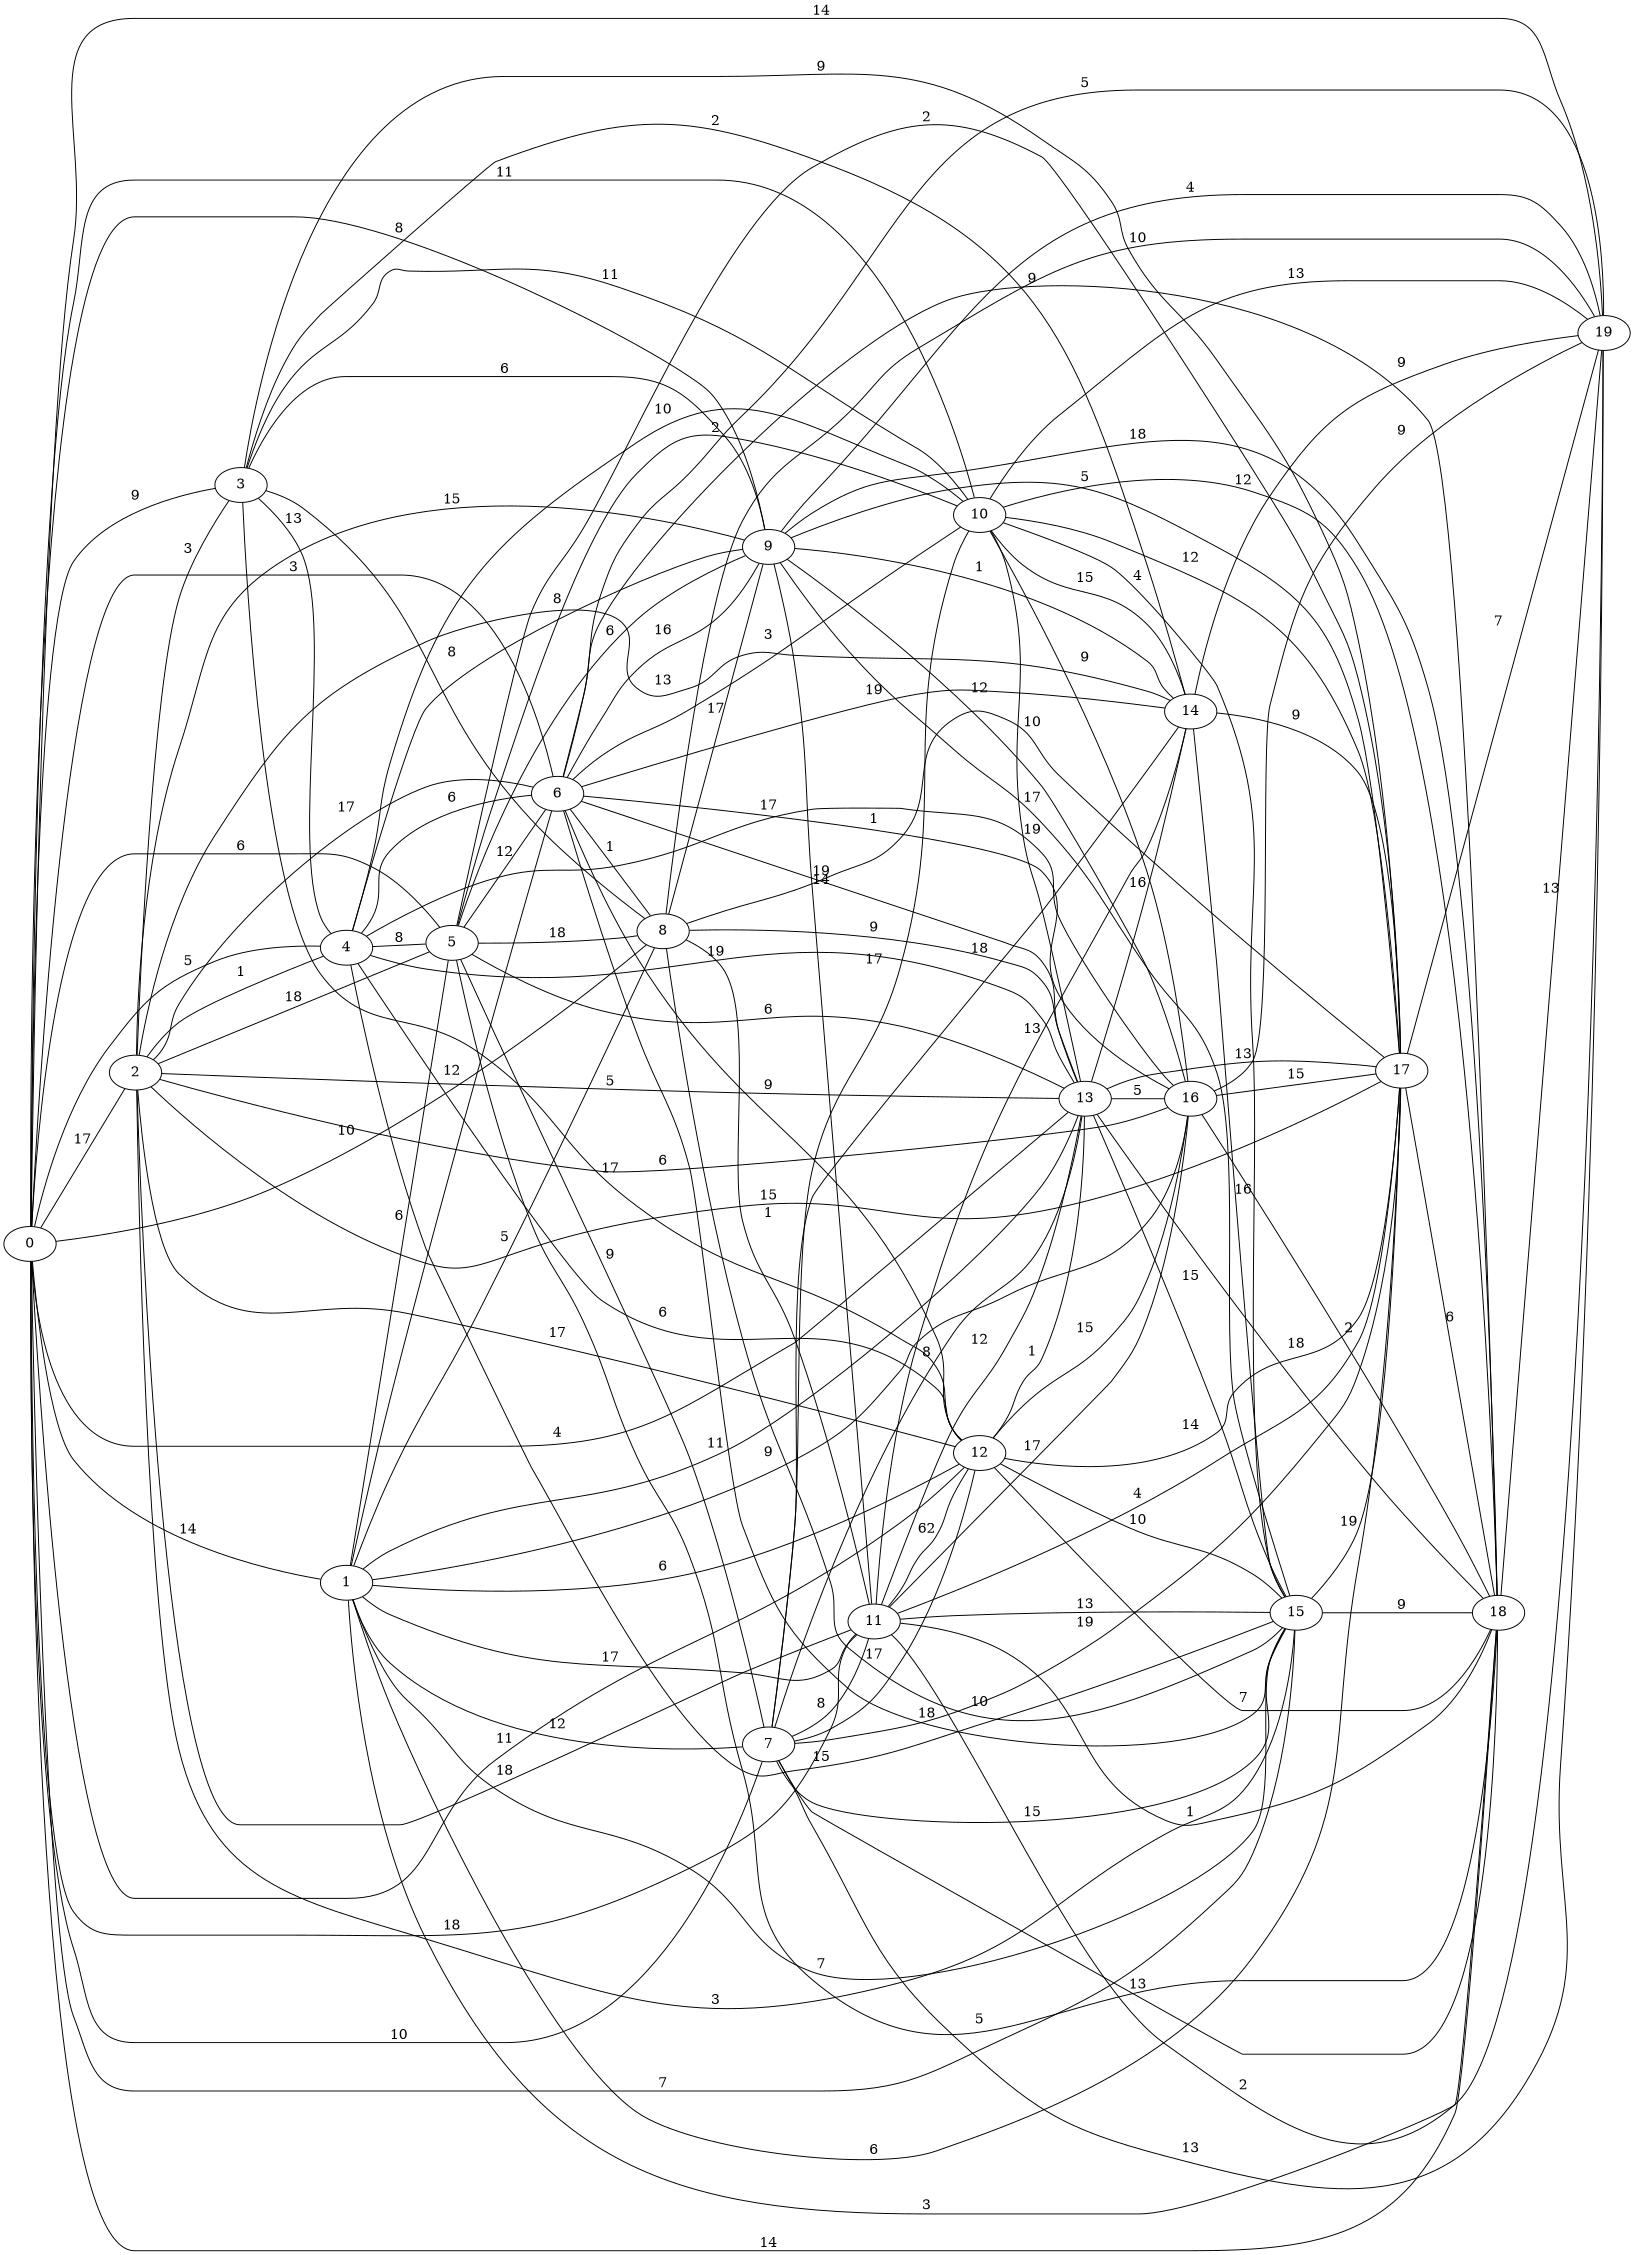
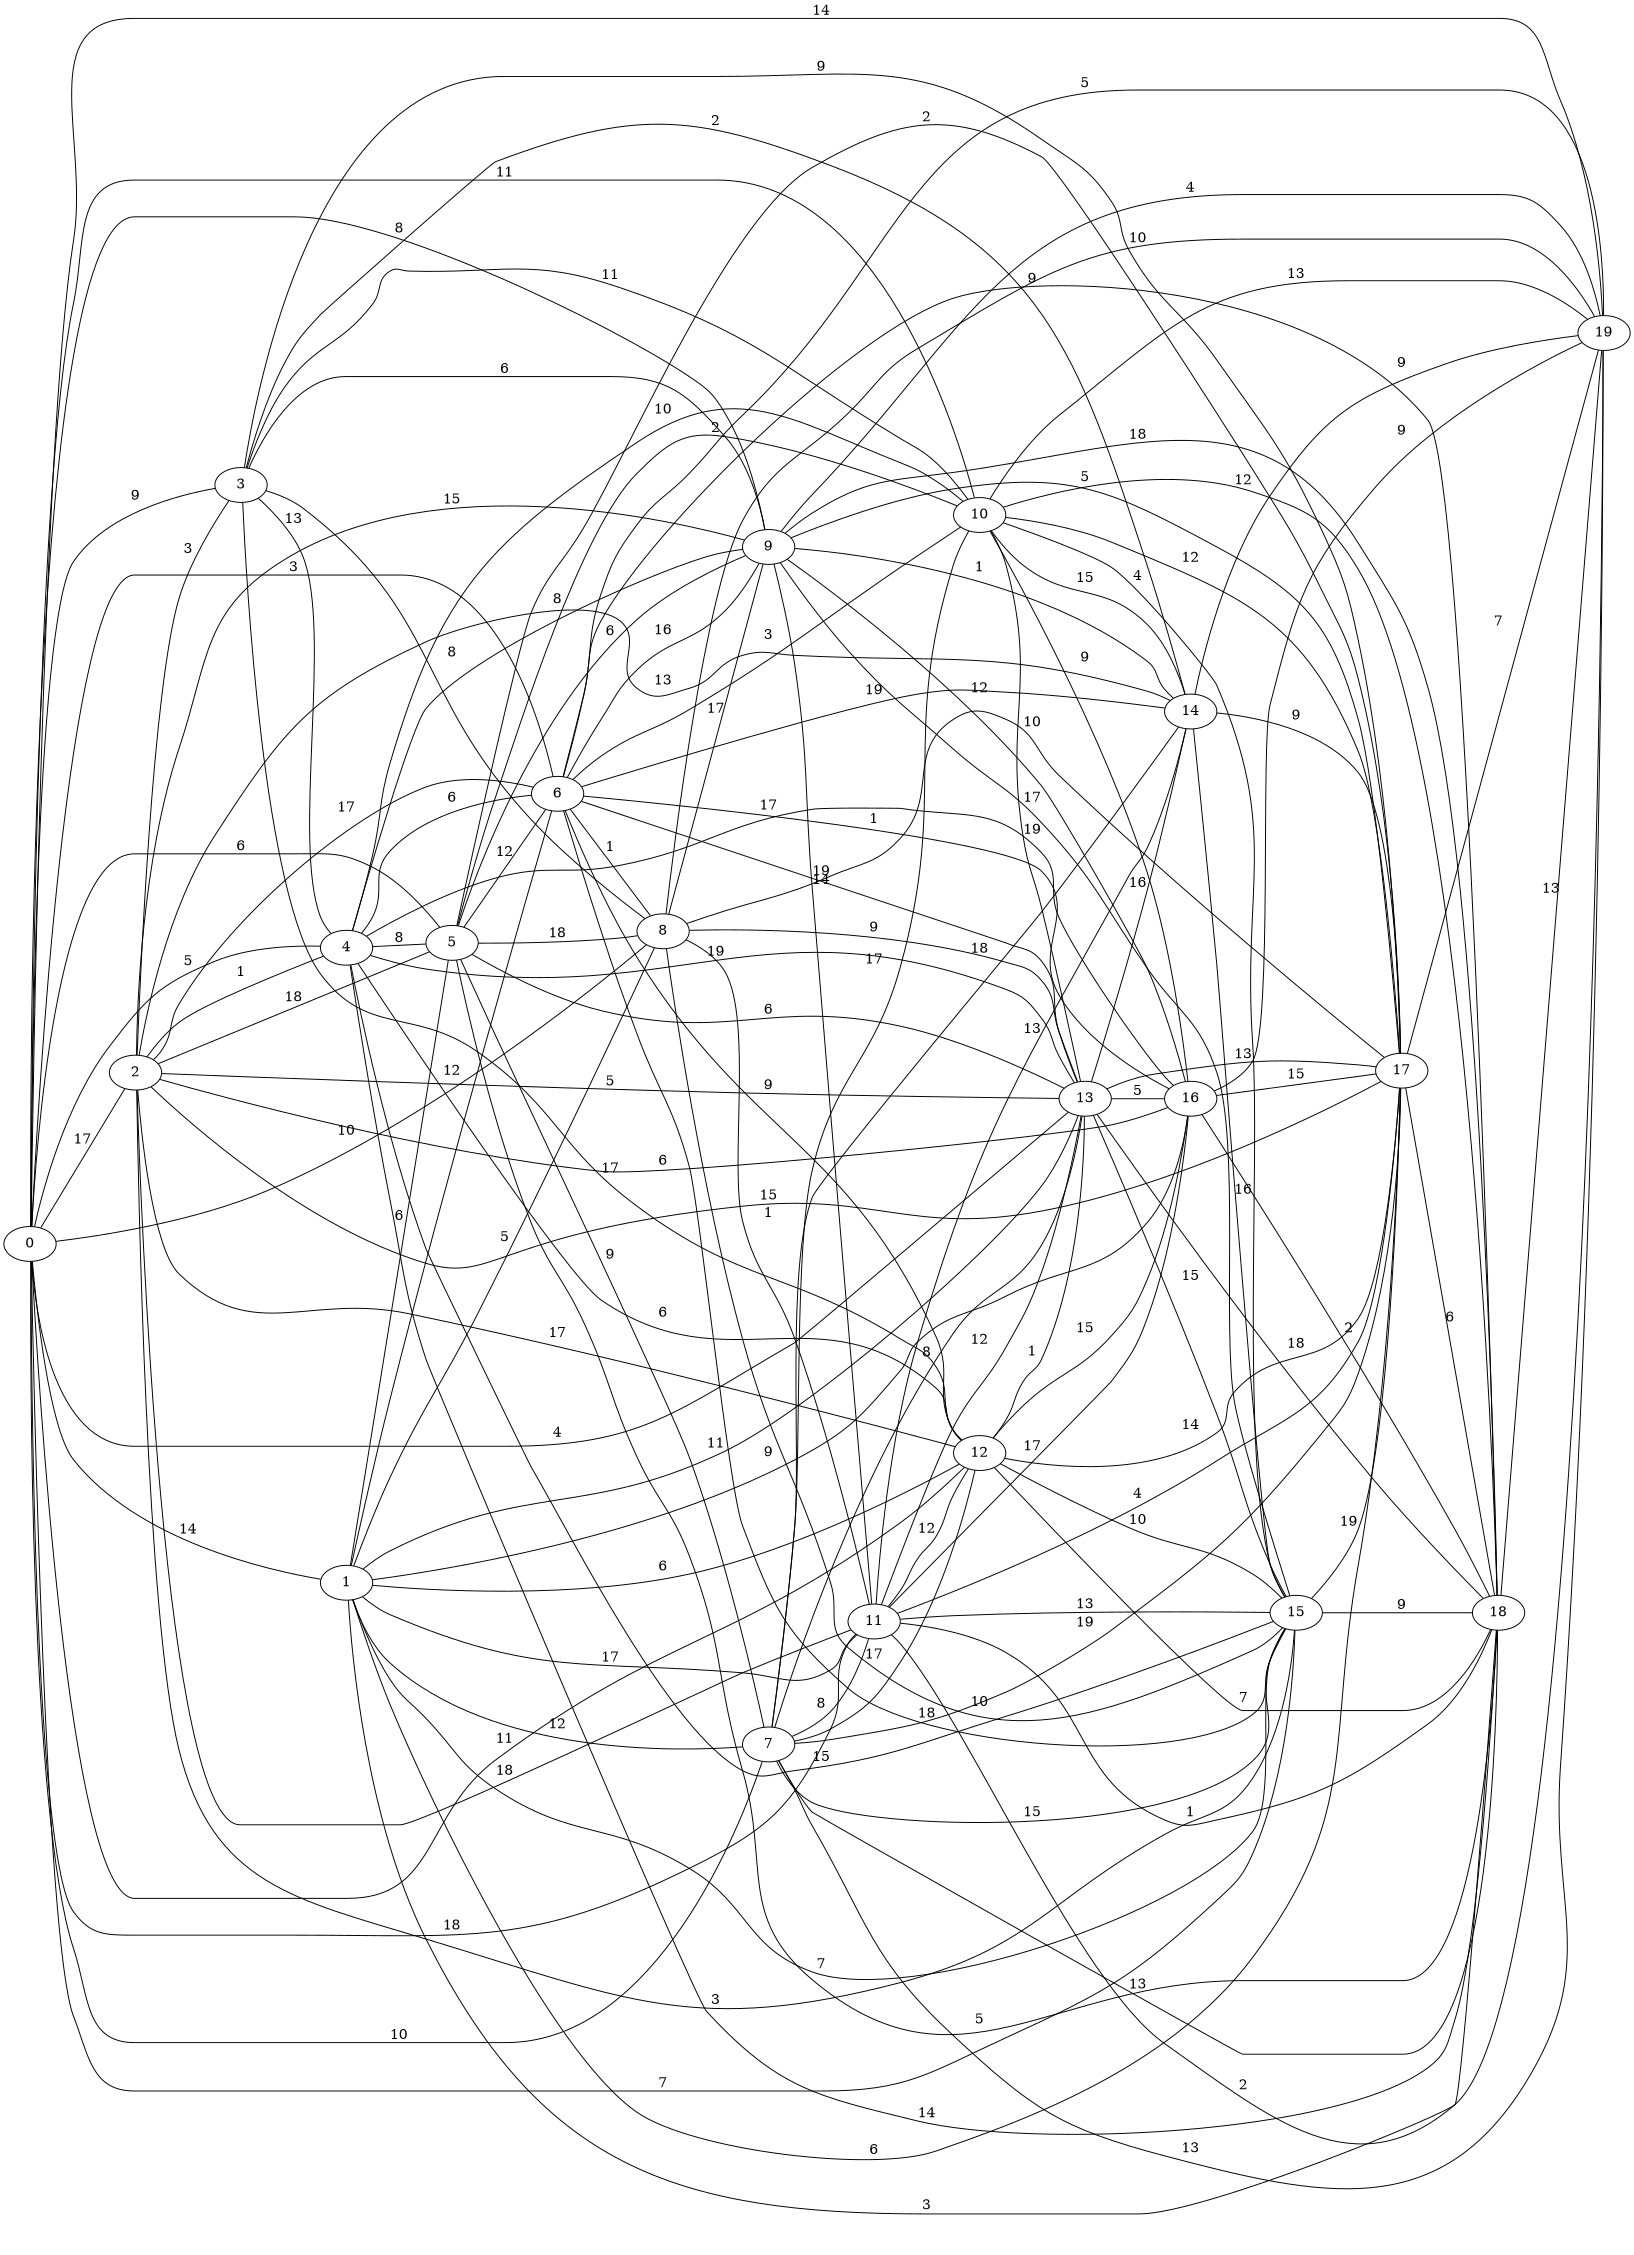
edge "12" -- "11": label "62" -> "12"
edge "0" -- "18": now "4" -- "18"
